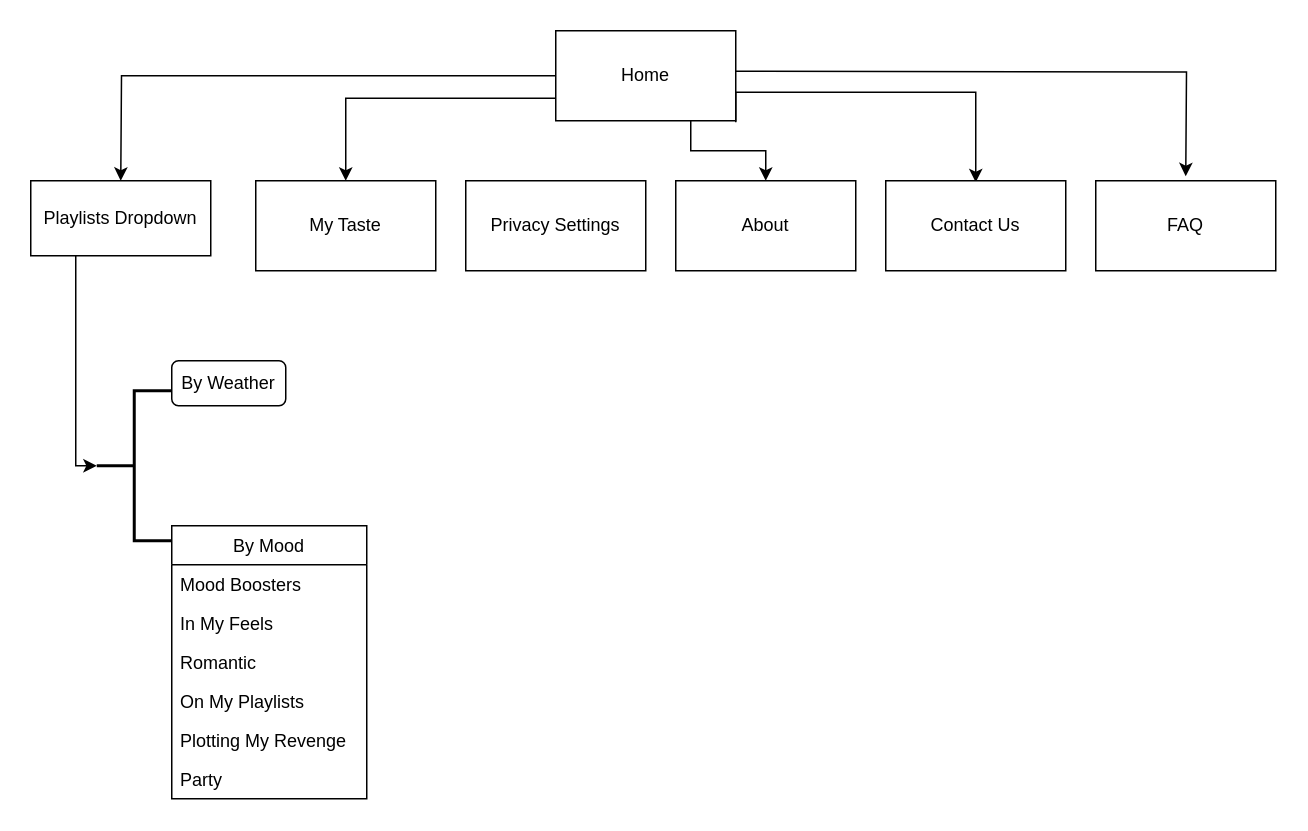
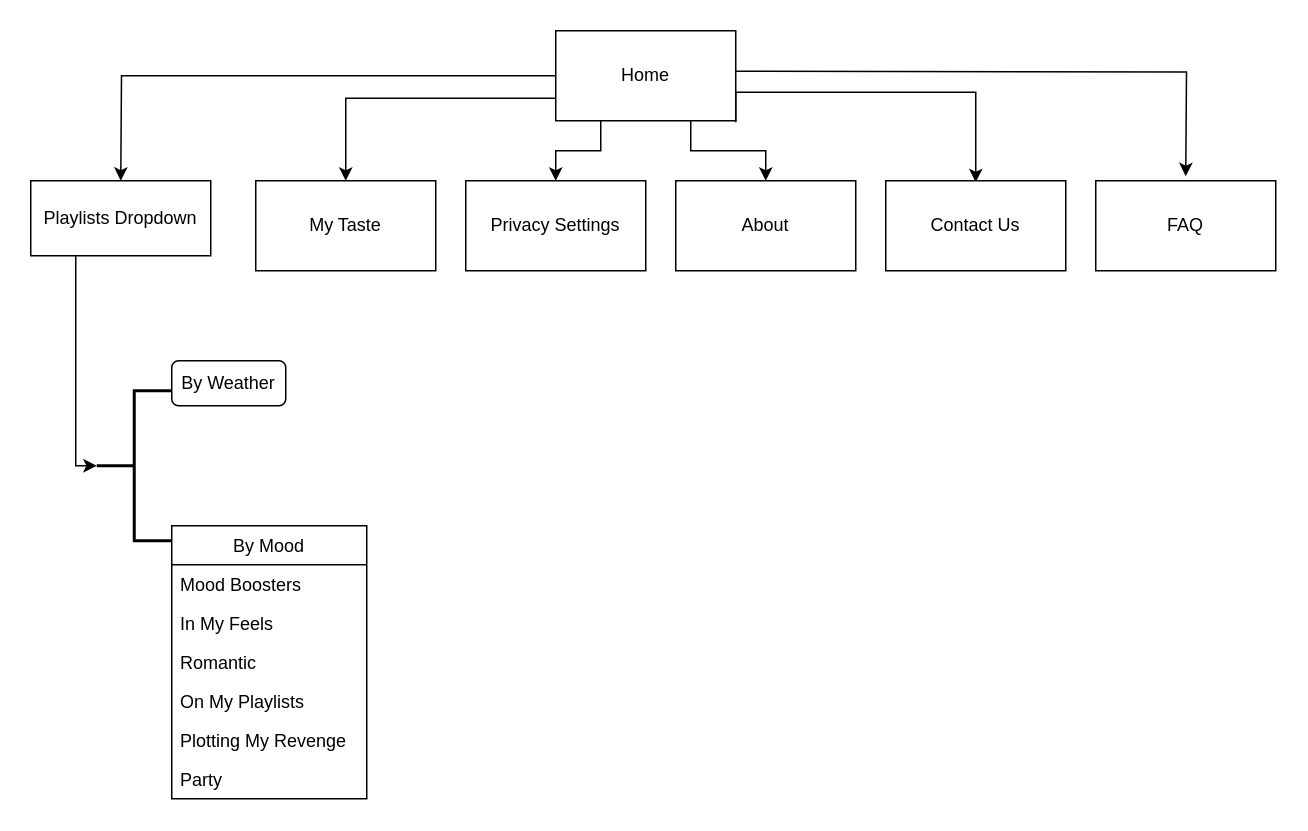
edge "Home" -> "Privacy Settings": added
